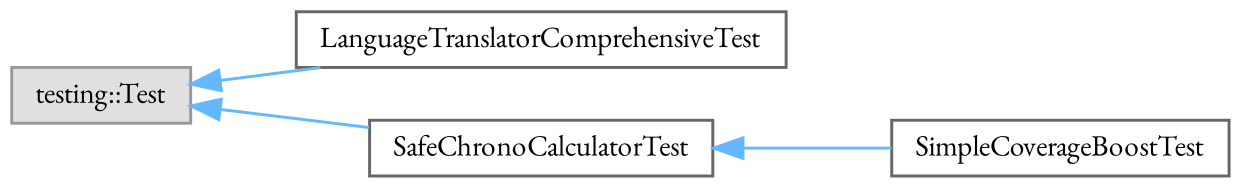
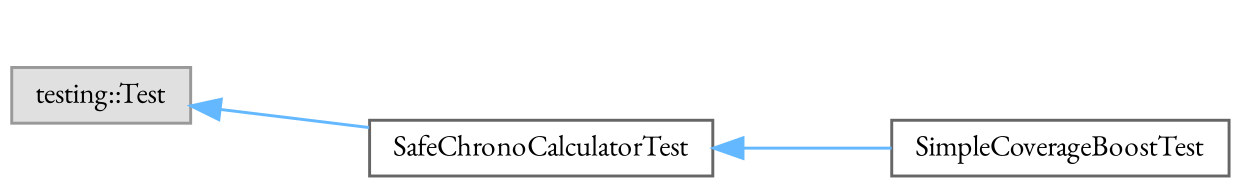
node "LanguageTranslatorComprehensiveTest": removed
